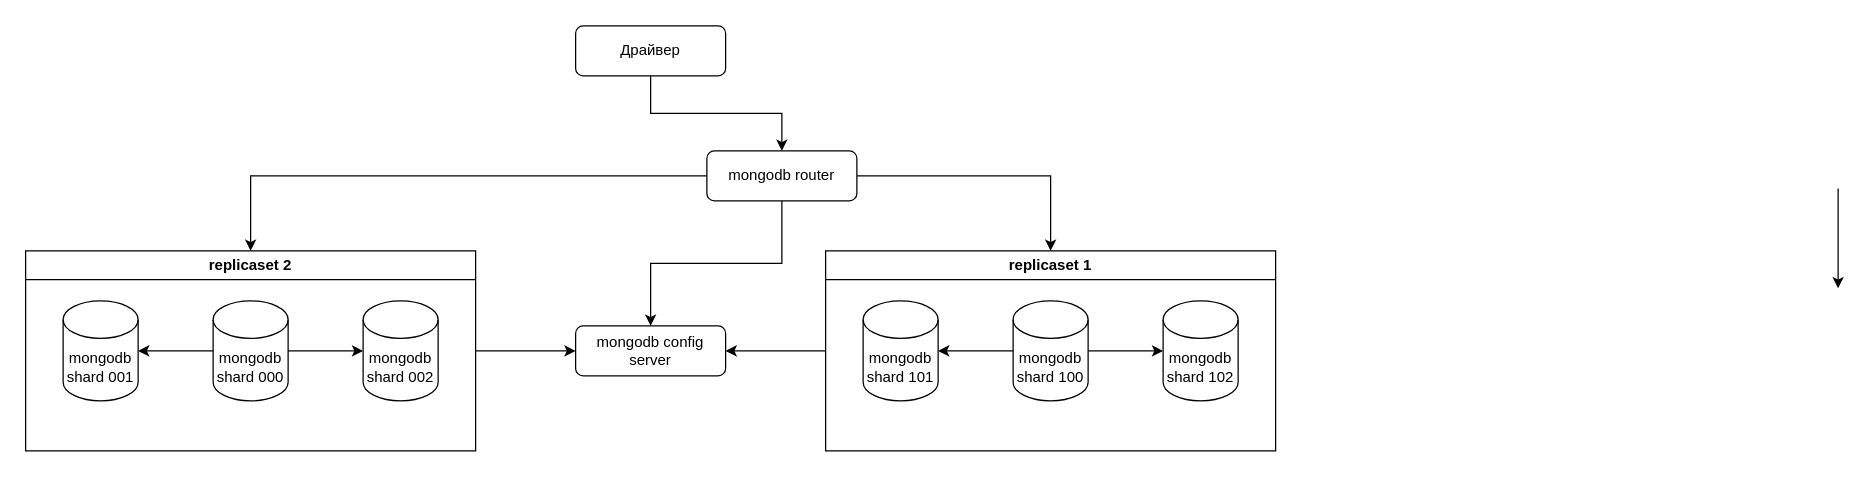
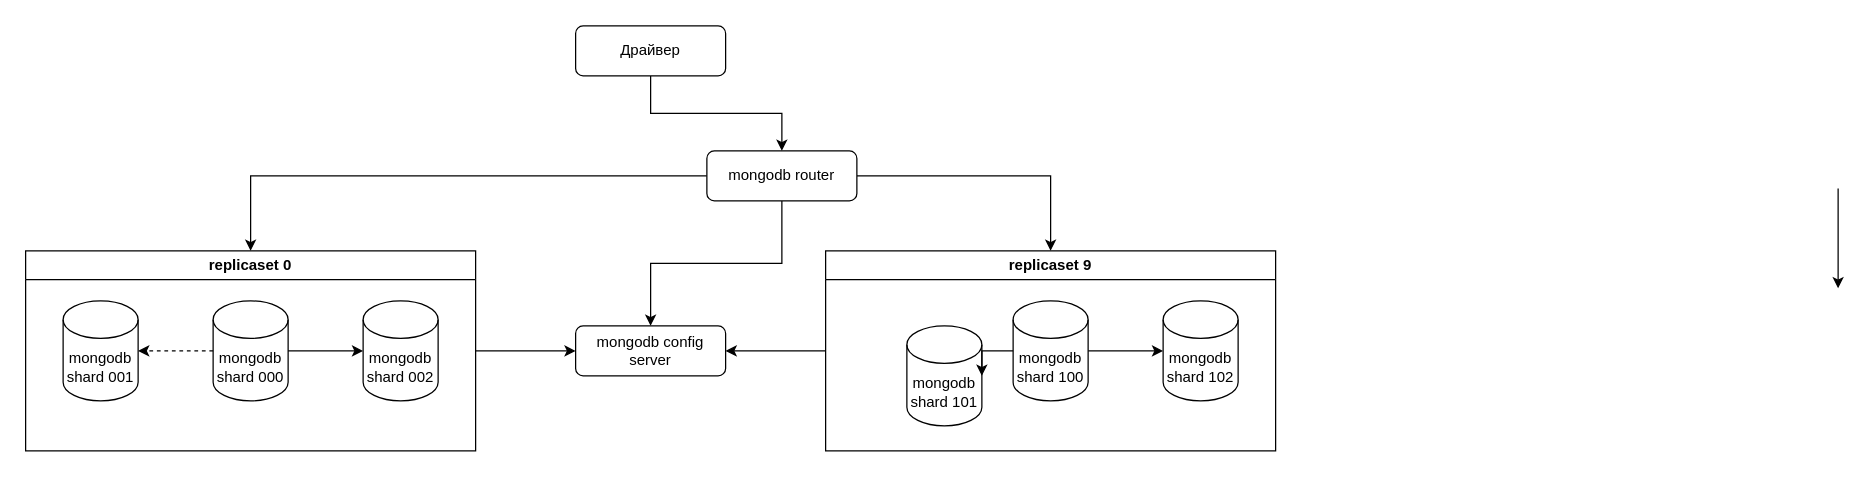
node "replicaset 2": label "replicaset 2" -> "replicaset 0"
node "replicaset 1": label "replicaset 1" -> "replicaset 9"
edge "mongodb shard 000" -> "mongodb shard 001": style solid -> dashed
node "mongodb shard 101": moved (901, 351) -> (944, 376)
